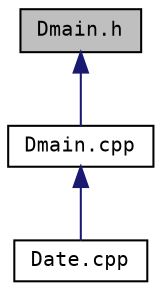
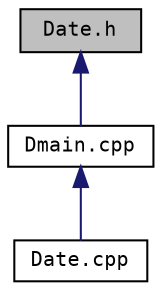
node "Dmain.h": label "Dmain.h" -> "Date.h"
